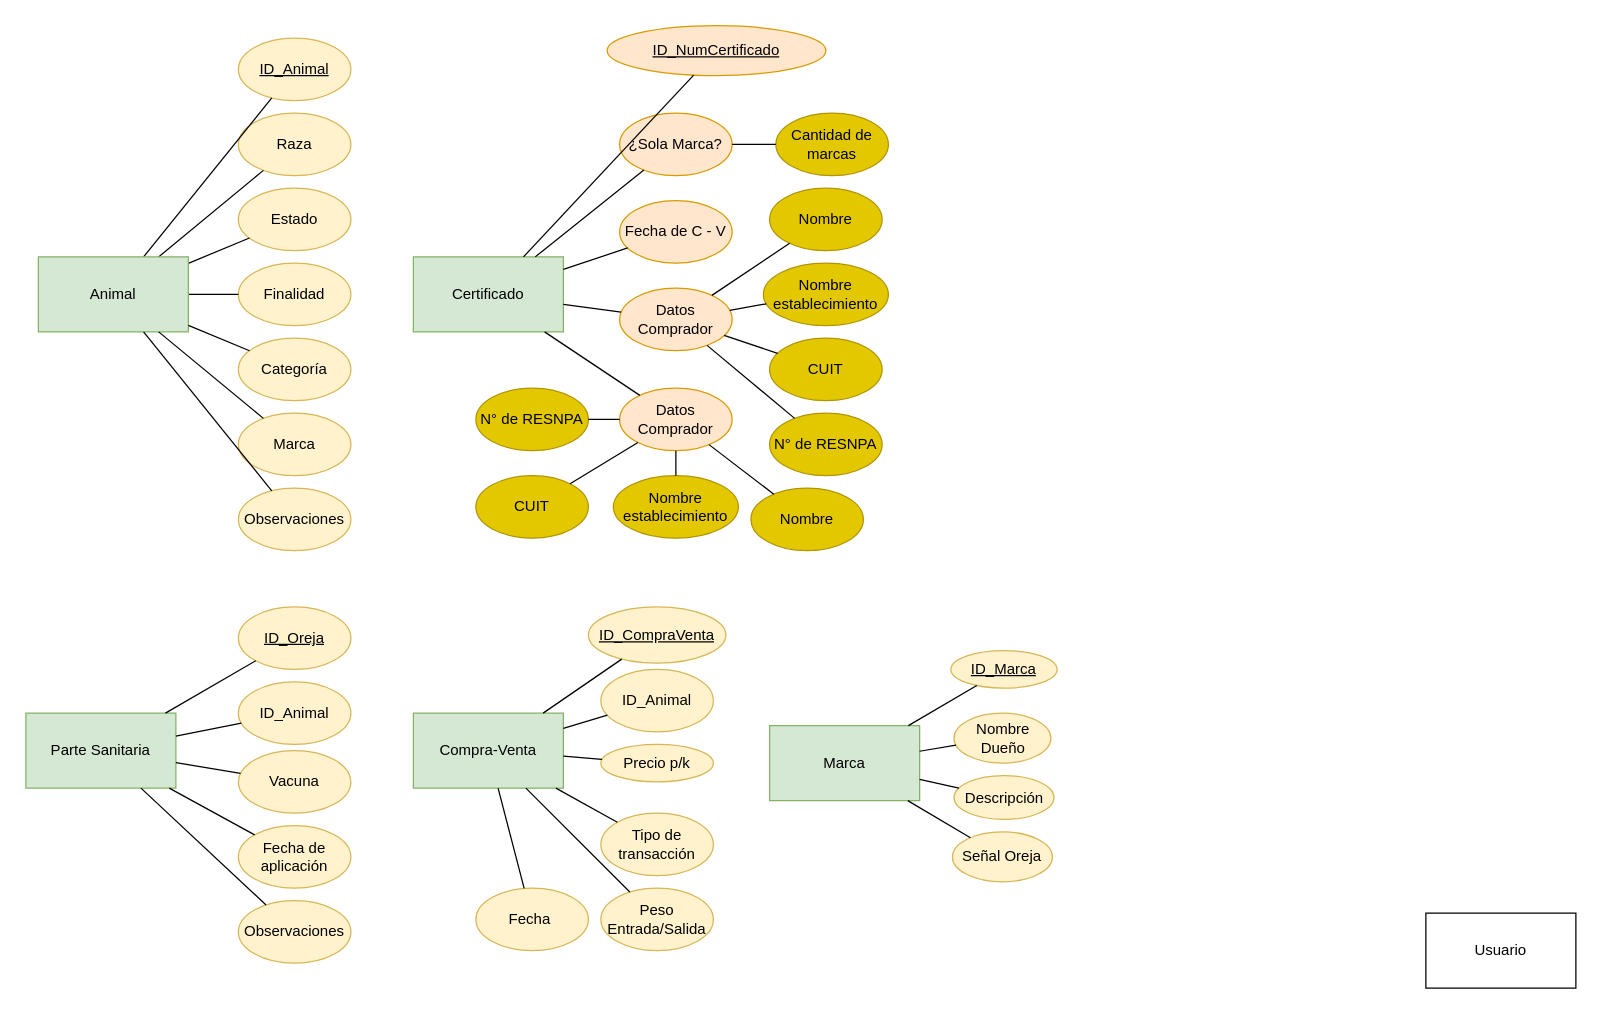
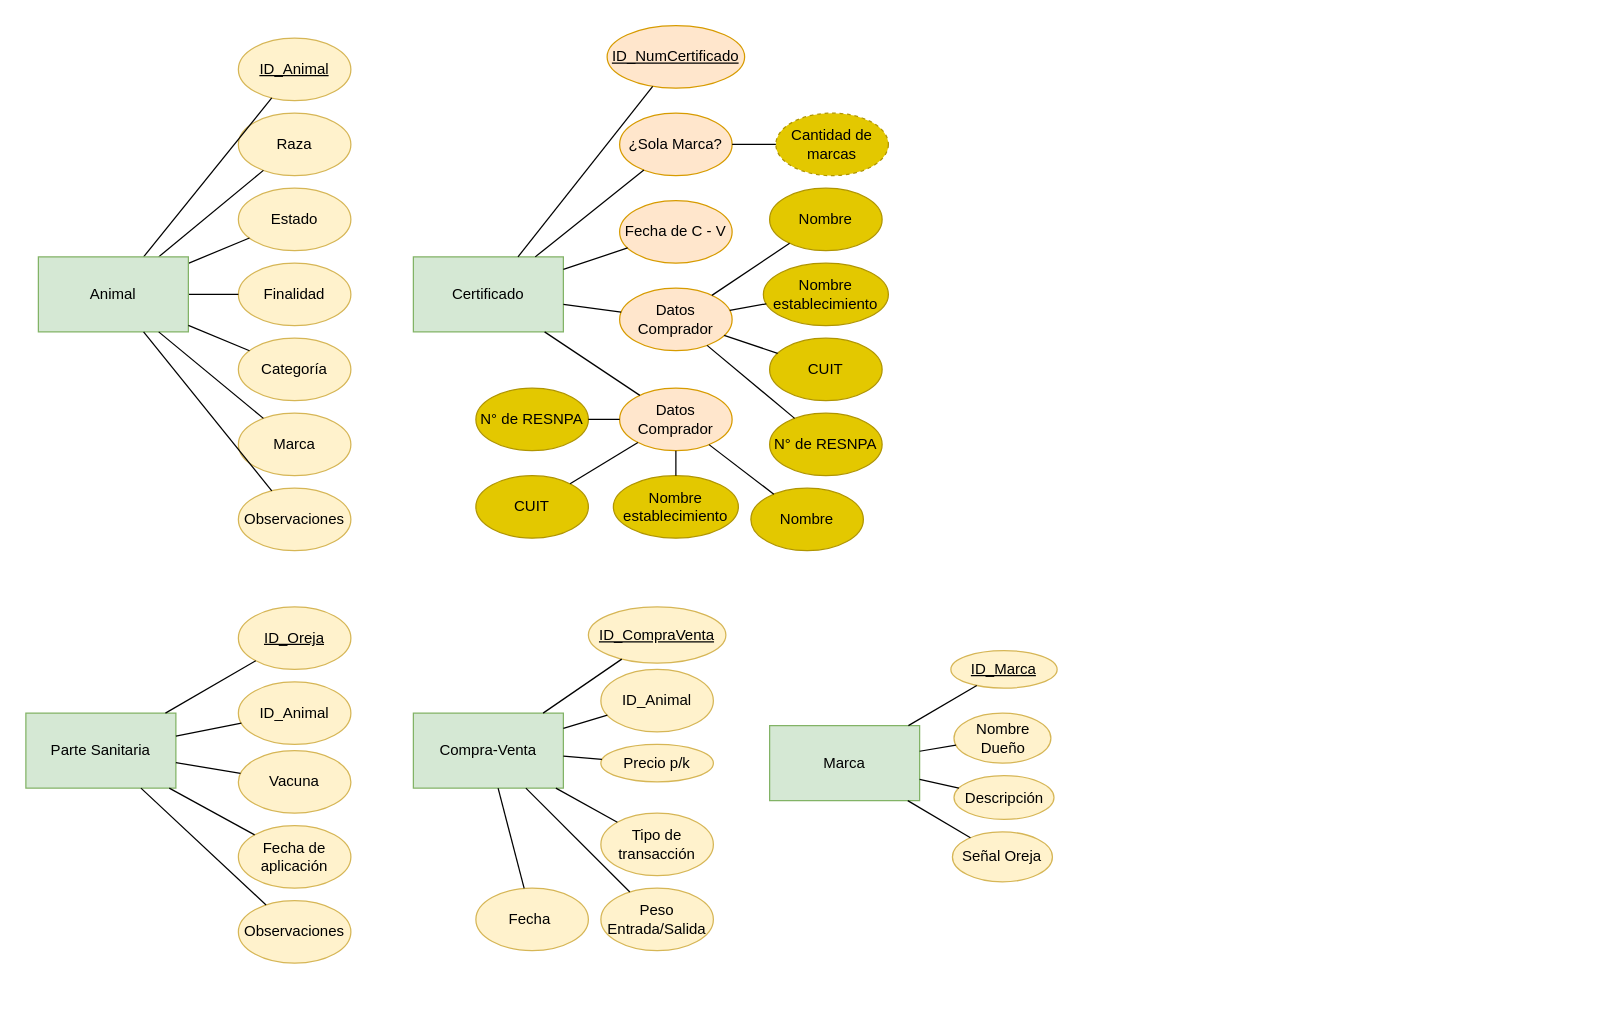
node "ID_NumCertificado": size 219x50 -> 138x63
node "Cantidad de marcas": style solid -> dashed
node "Usuario": removed
